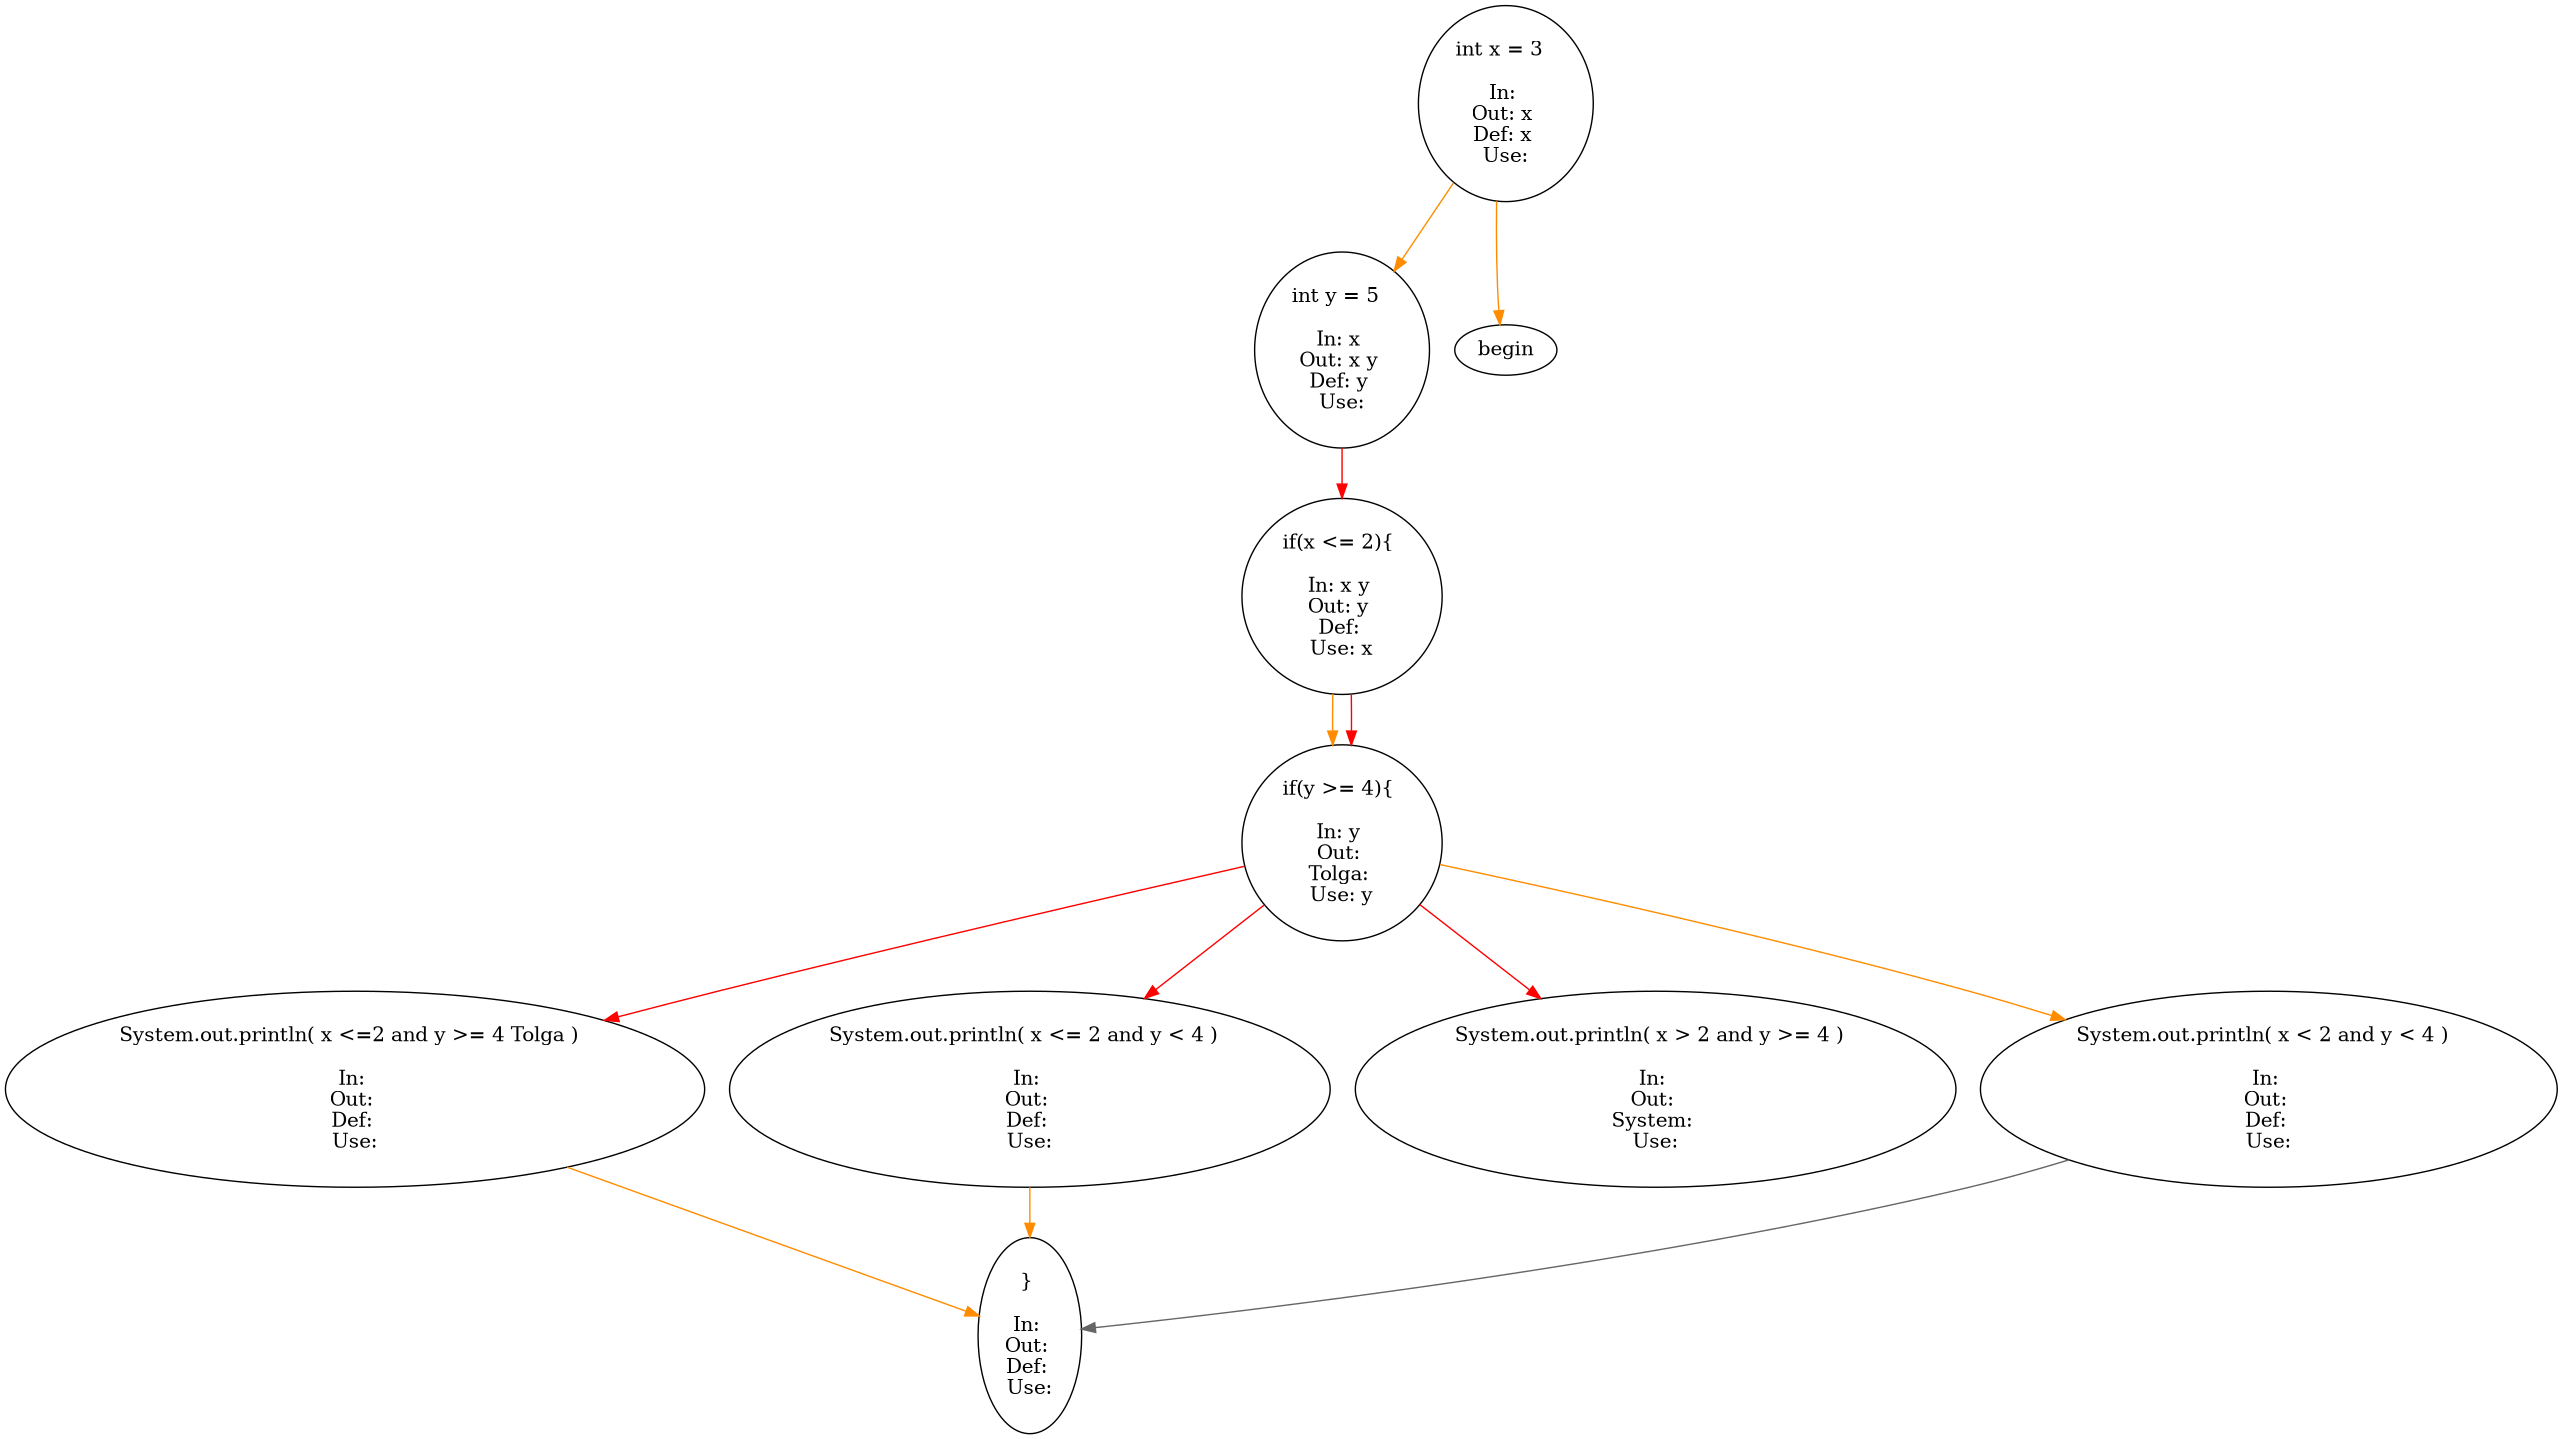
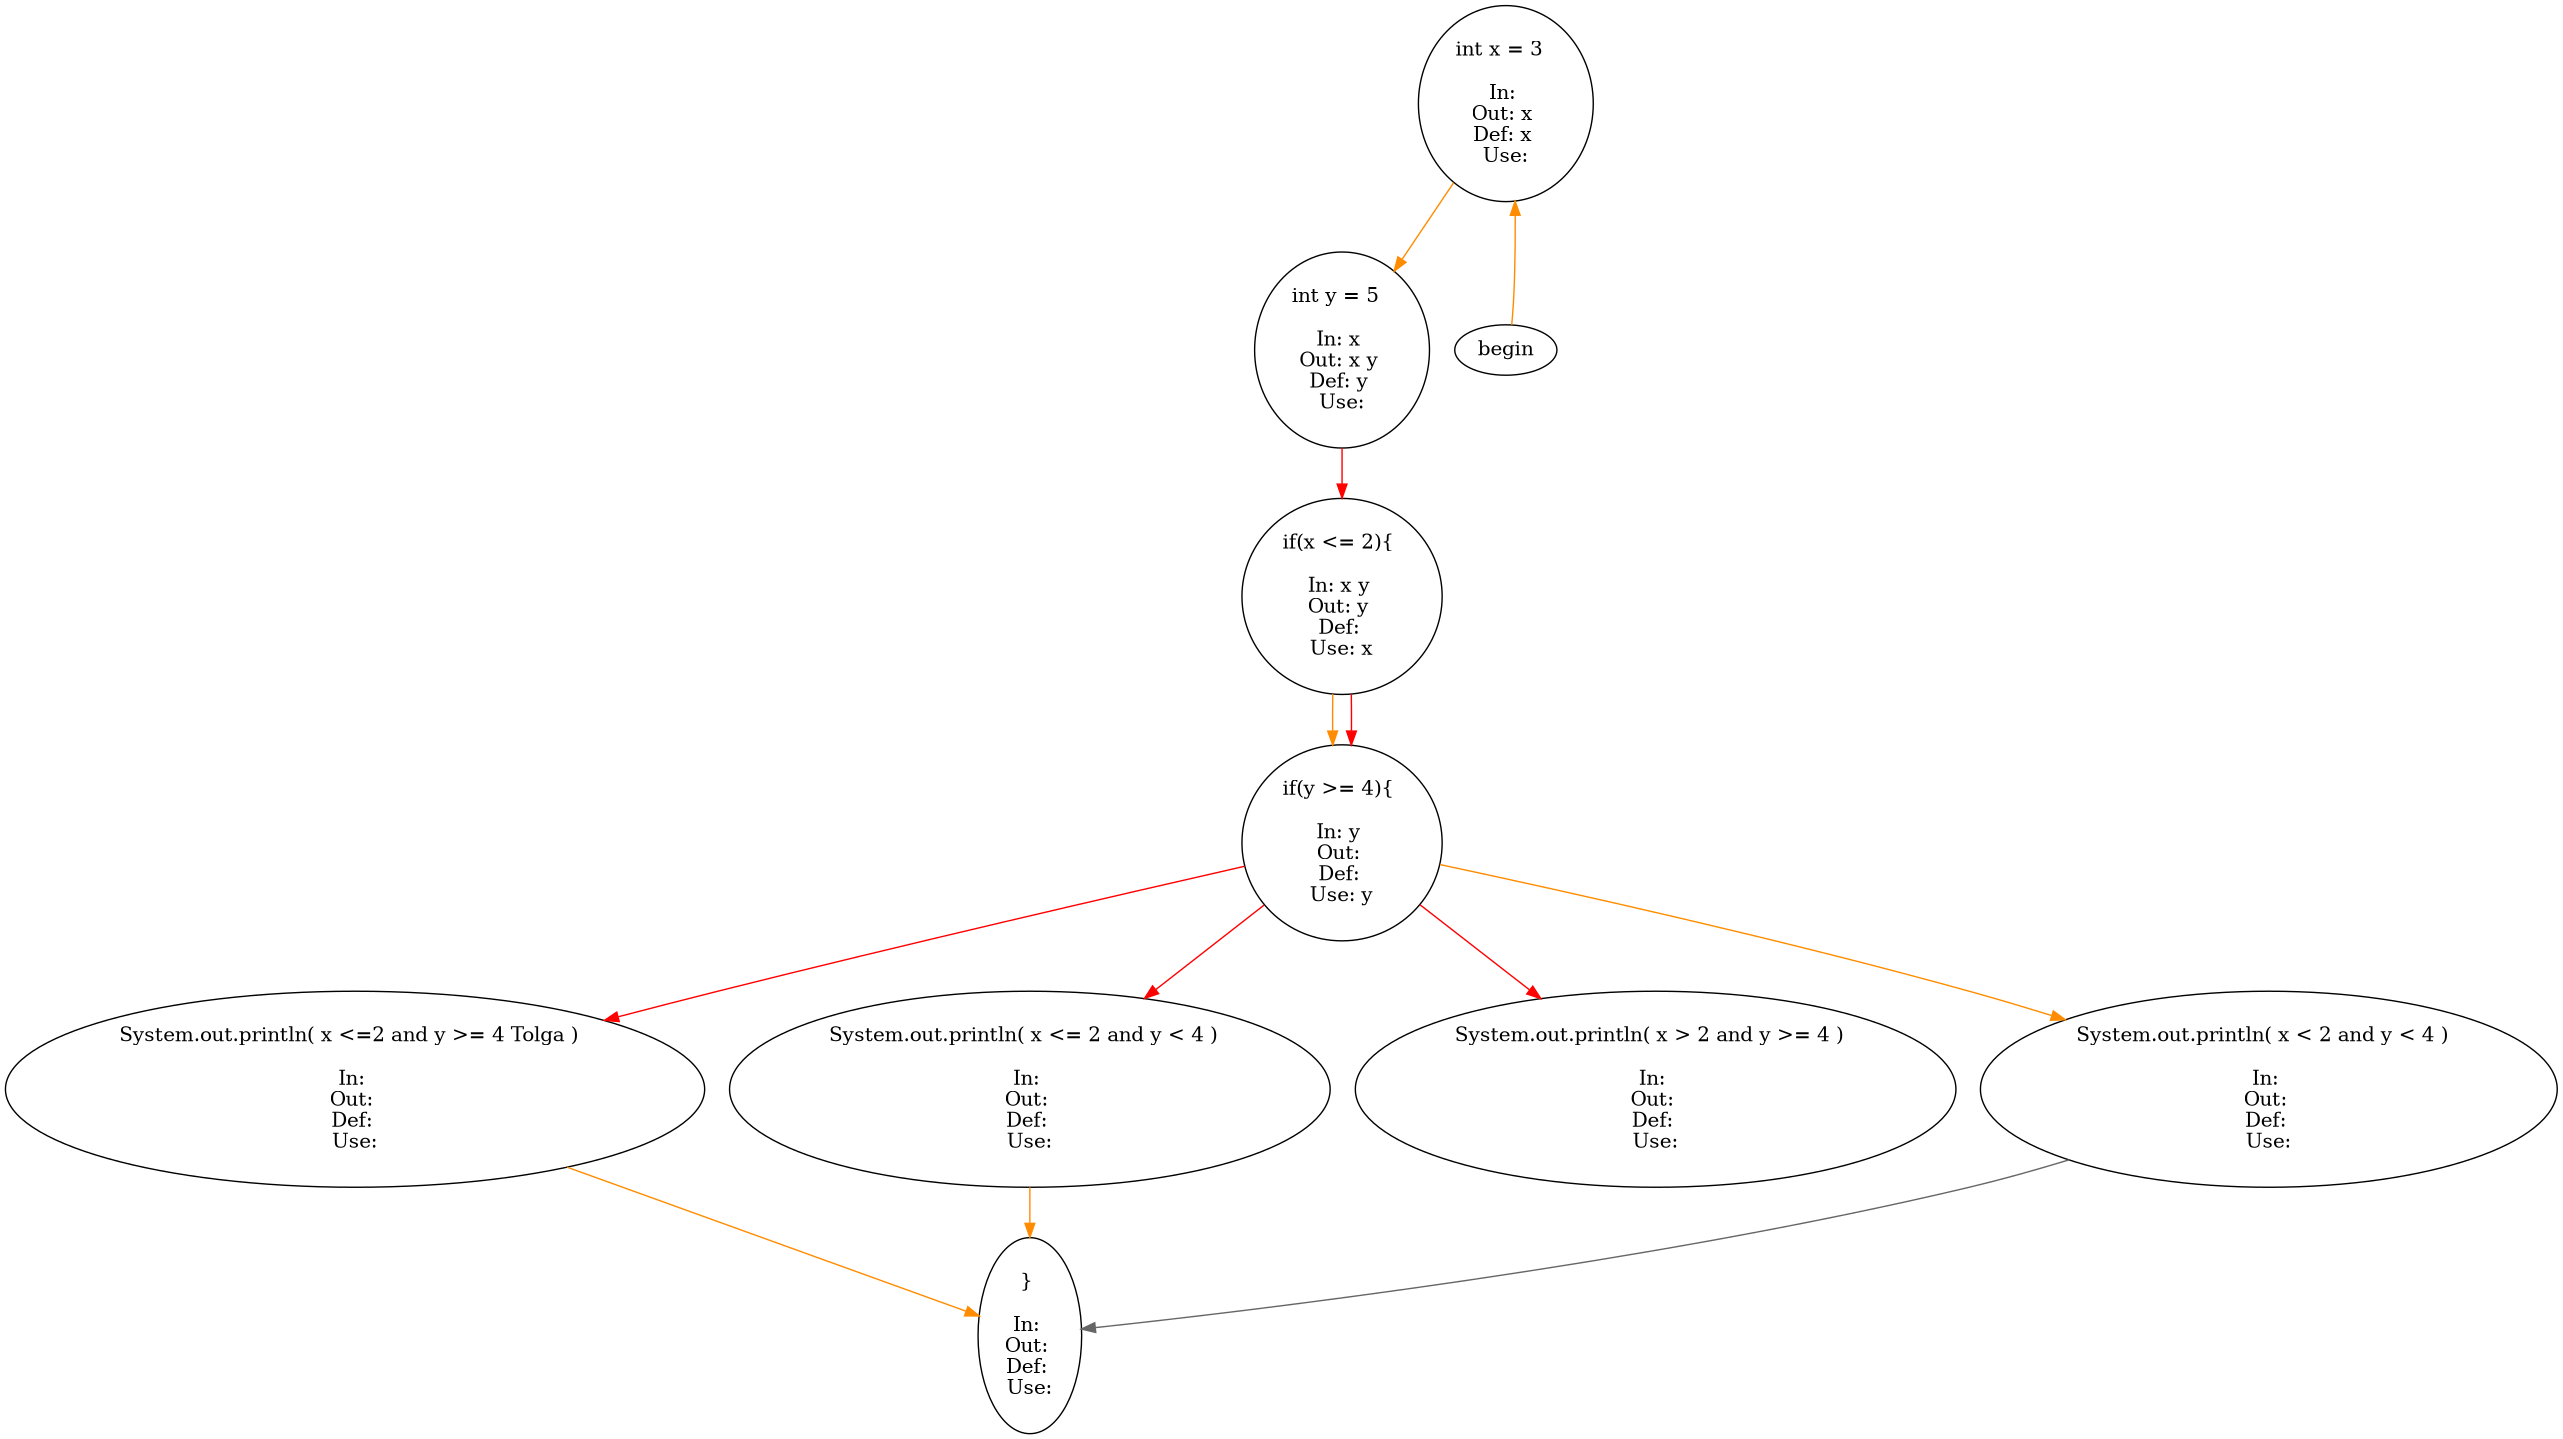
edge "int x = 3 In: Out: x Def: x Use:" -> "begin": reversed
node "if(y >= 4){ In: y Out: Tolga: Use: y": label "if(y >= 4){ In: y Out: Tolga: Use: y" -> "if(y >= 4){ In: y Out: Def: Use: y"
node "System.out.println( x > 2 and y >= 4 ) In: Out: System: Use:": label "System.out.println( x > 2 and y >= 4 ) In: Out: System: Use:" -> "System.out.println( x > 2 and y >= 4 ) In: Out: Def: Use:"
